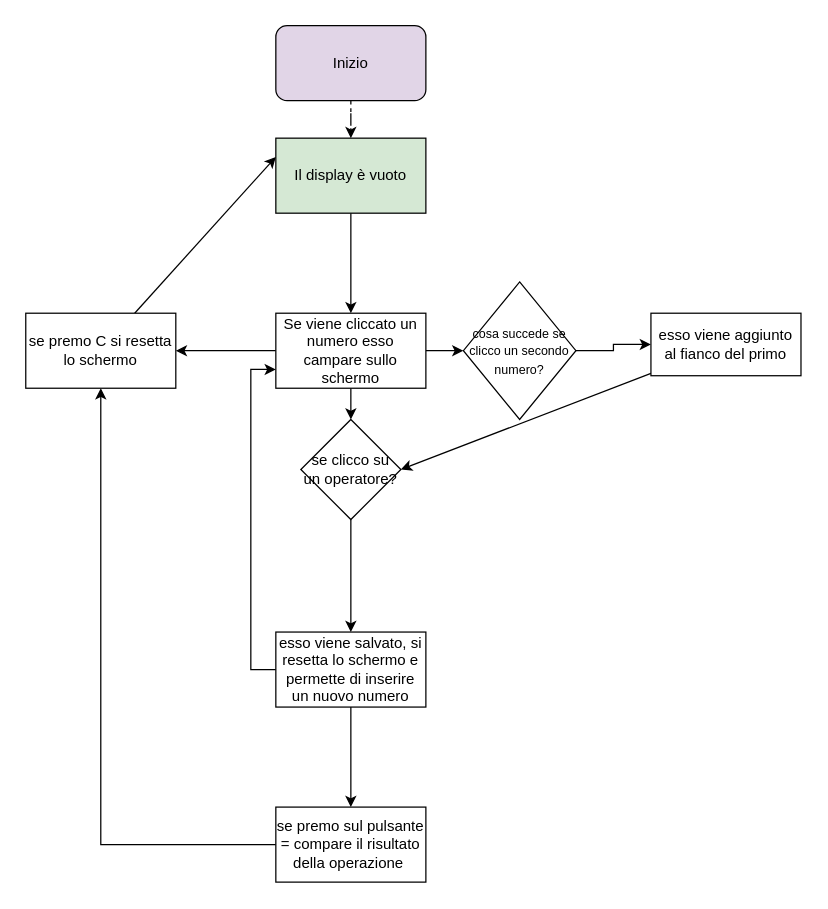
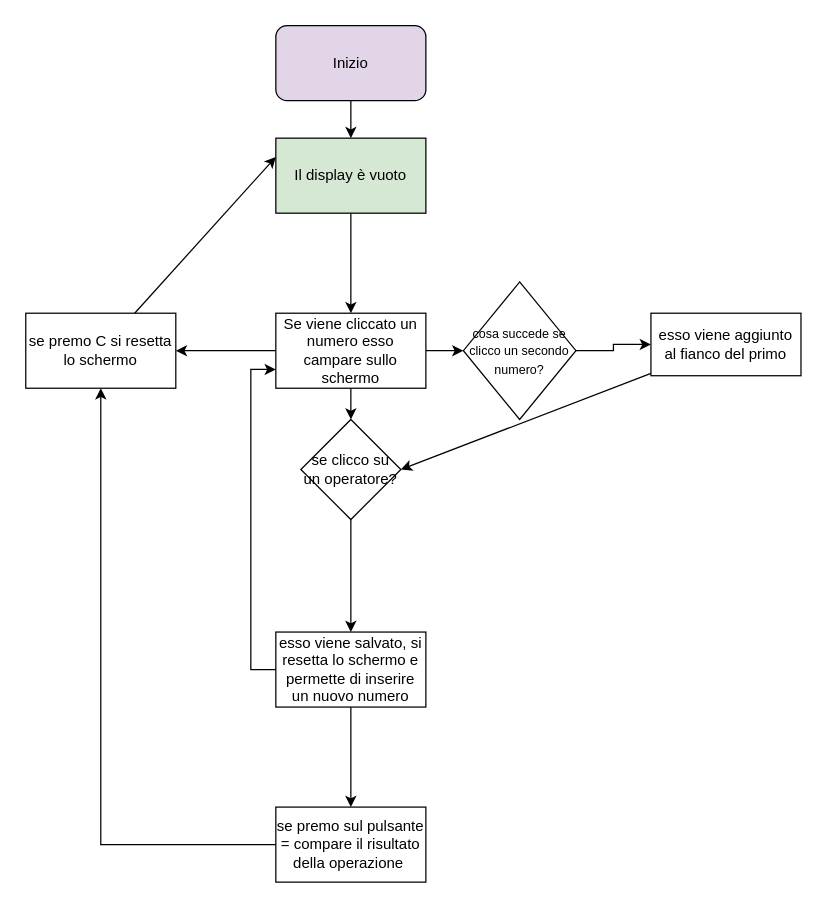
edge "Inizio" -> "Il display è vuoto": style dashed -> solid
